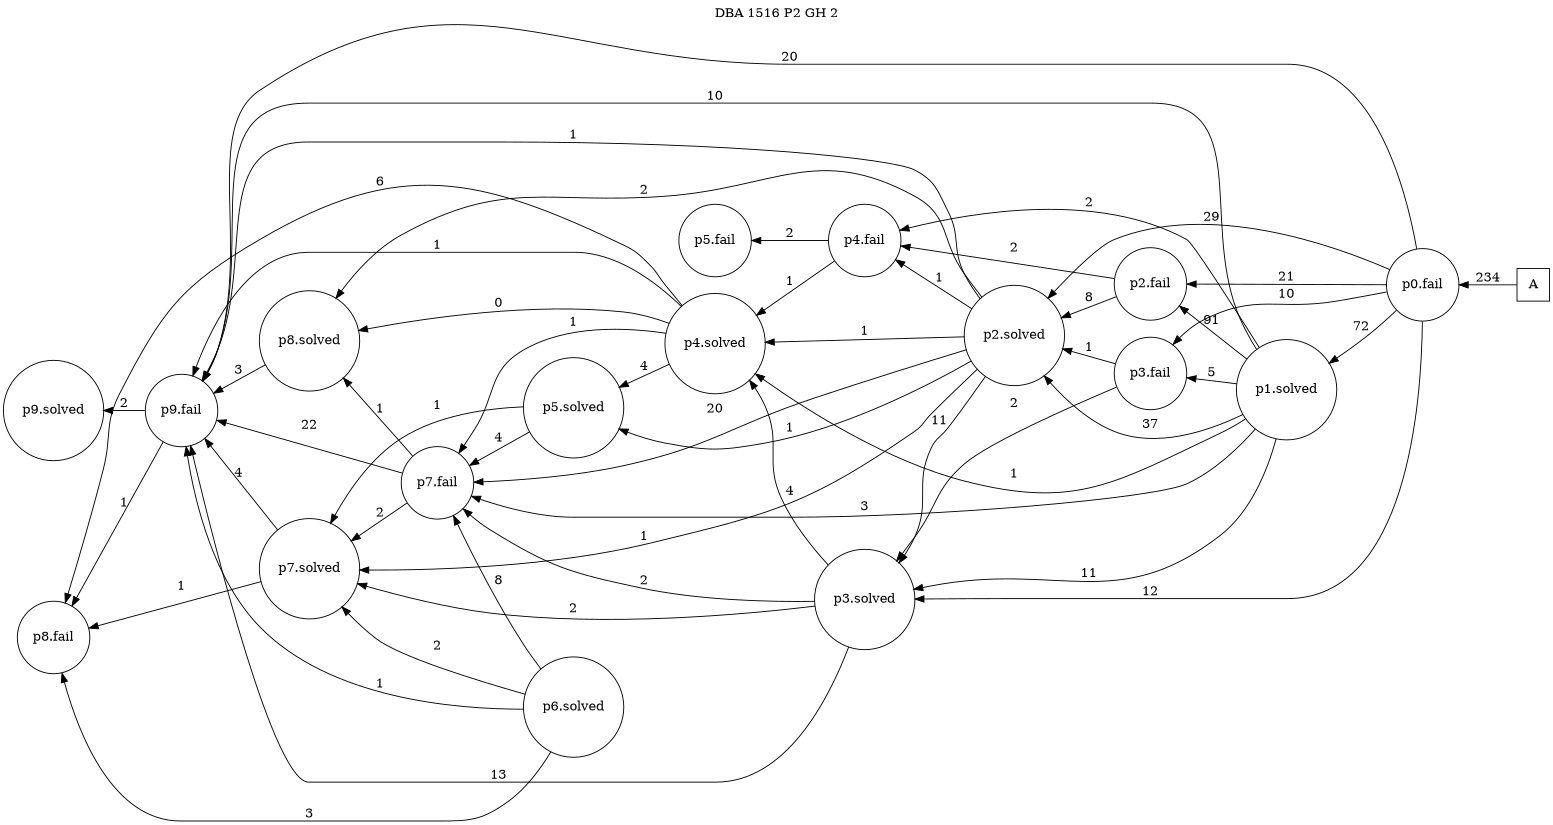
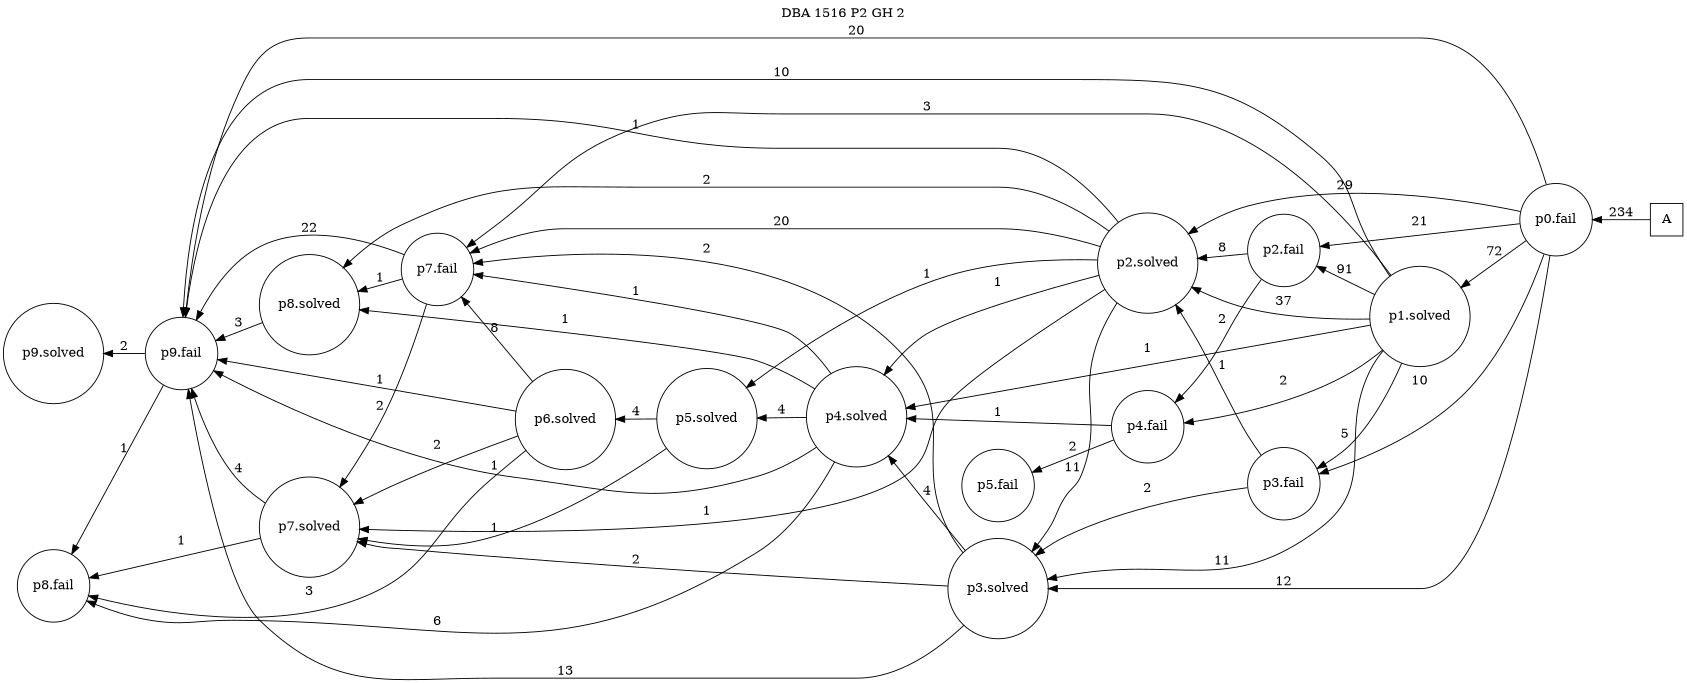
edge "p2.solved" -> "p4.fail": removed, label "1"
edge "p4.solved" -> "p8.solved": label "0" -> "1"
edge "p5.solved" -> "p7.fail": now "p5.solved" -> "p6.solved"
